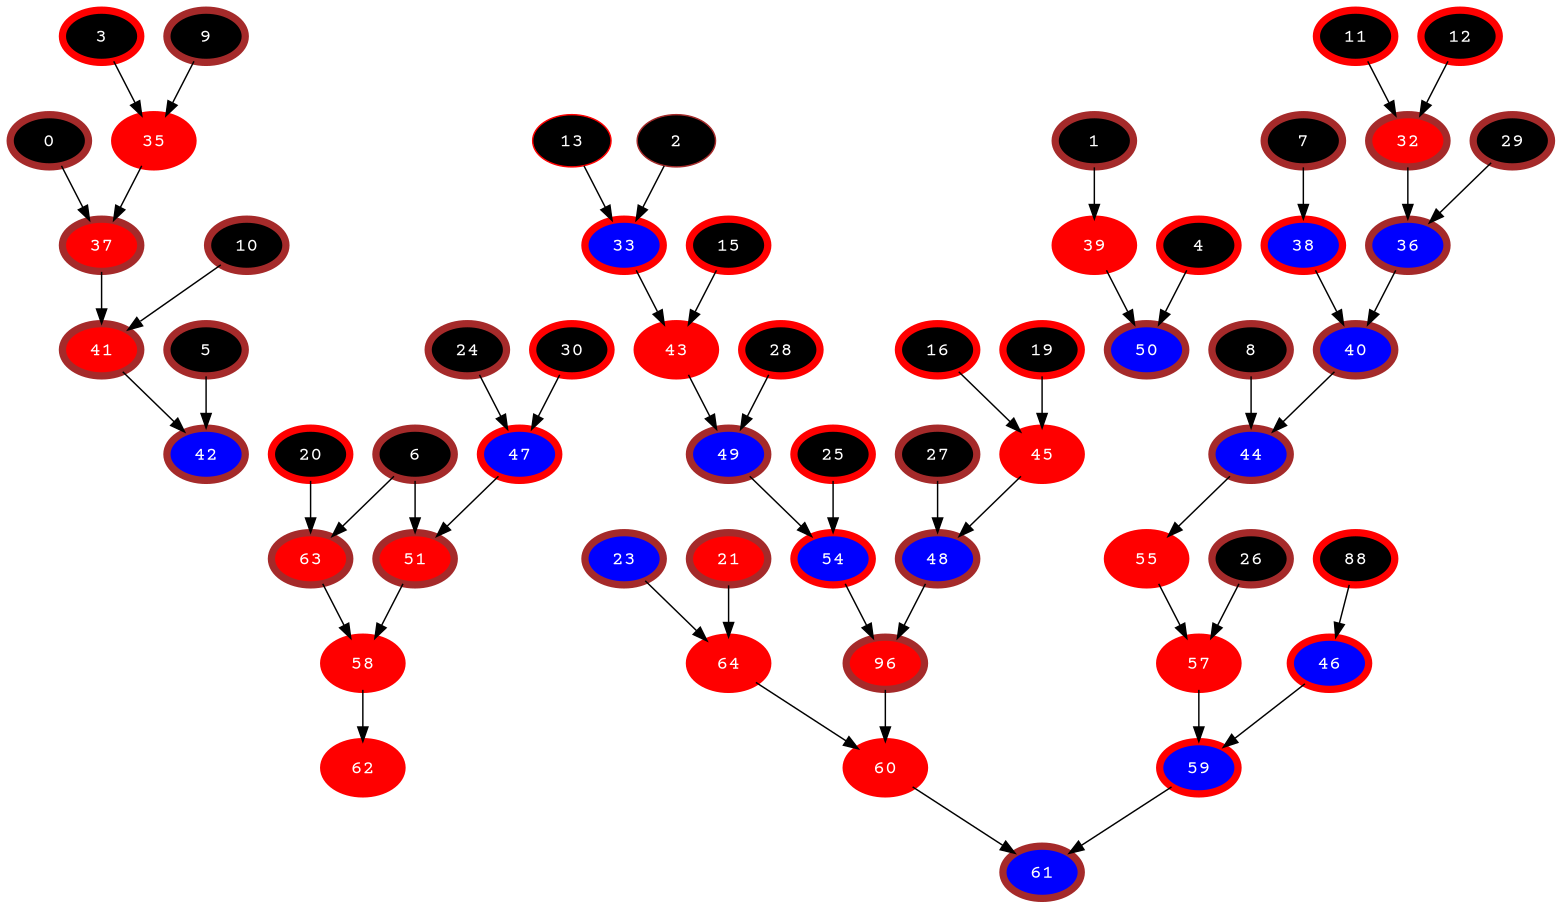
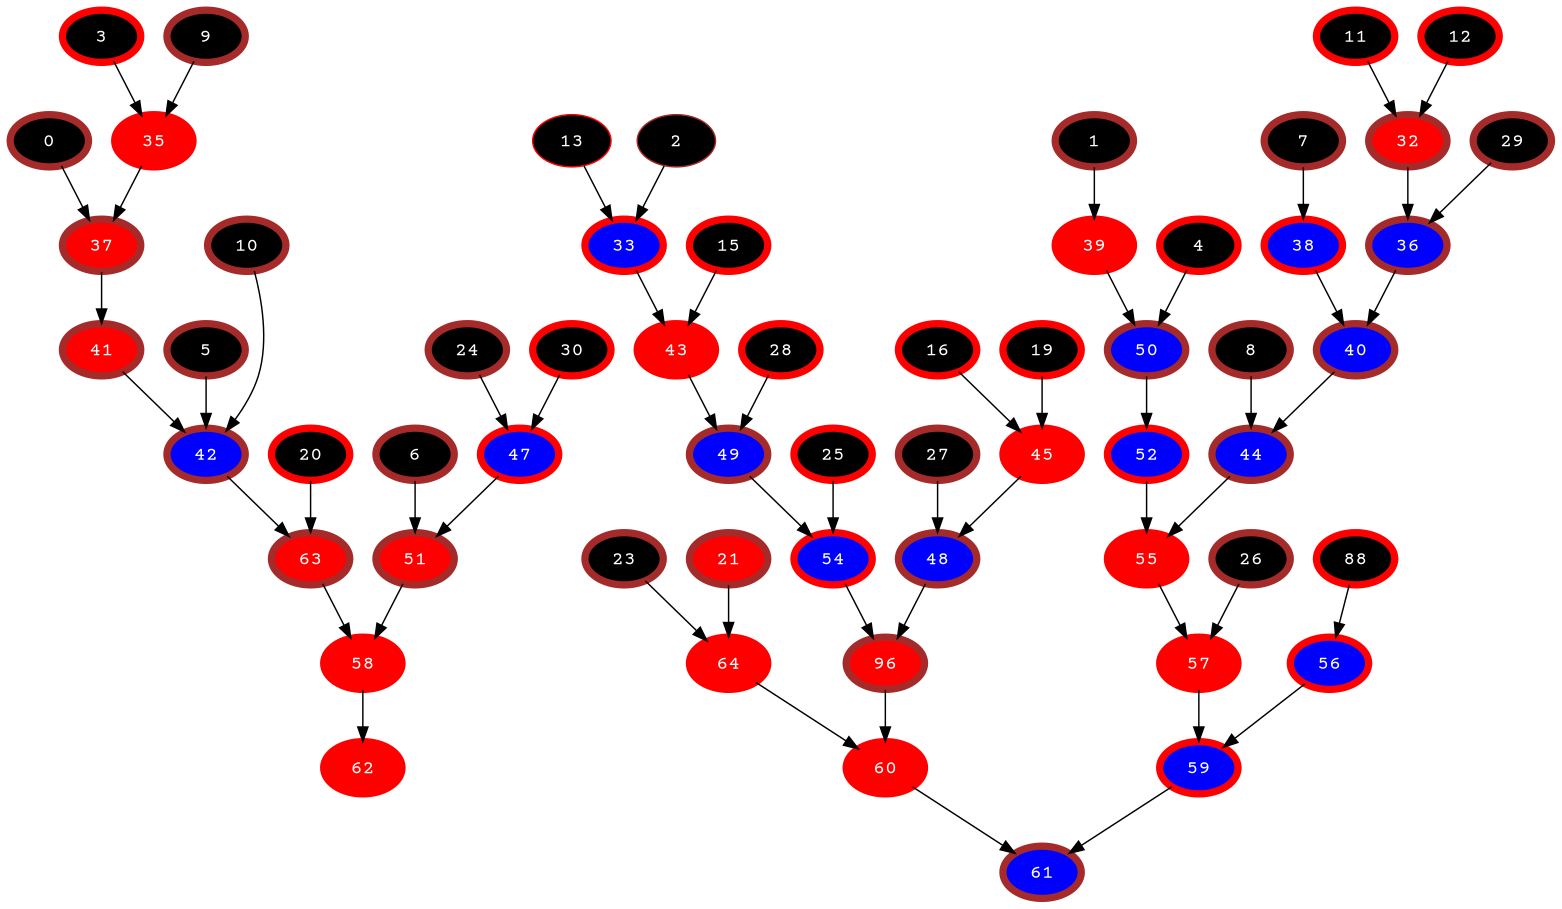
edge "10" -> "41": now "10" -> "42"
node "52": added
edge "6" -> "63": now "42" -> "63"
node "23": fillcolor blue -> black
node "46": label "46" -> "56"
